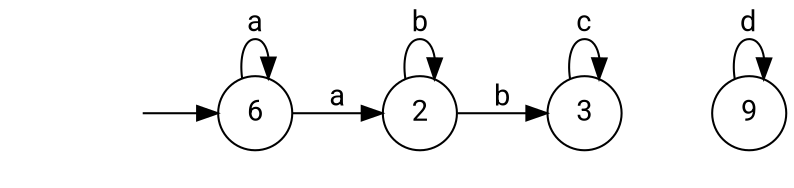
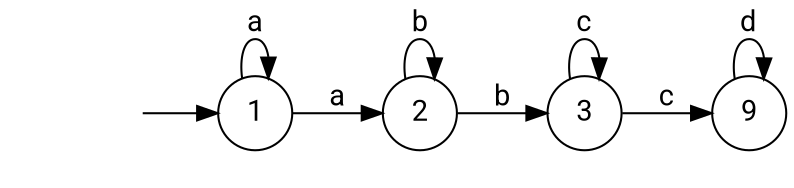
node "6": label "6" -> "1"
edge "3" -> "9": added, label "c"
